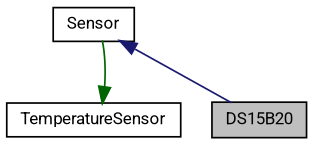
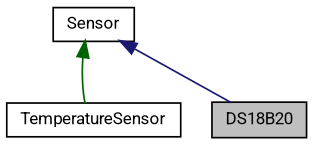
edge "Sensor" -> "TemperatureSensor": reversed
node "DS15B20": label "DS15B20" -> "DS18B20"
